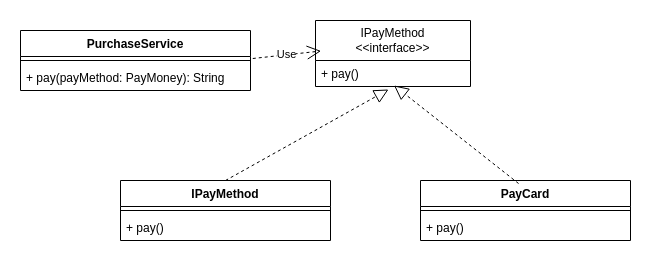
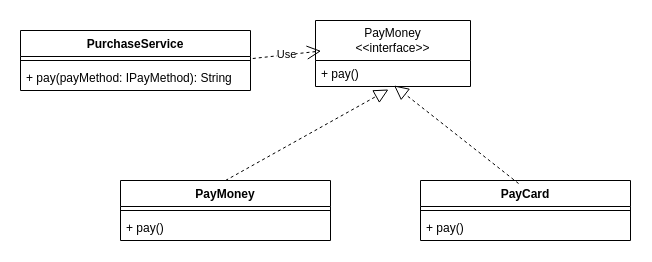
node "IPayMethod <<interface>>": label "IPayMethod <<interface>>" -> "PayMoney <<interface>>"
node "+ pay(payMethod: PayMoney): String": label "+ pay(payMethod: PayMoney): String" -> "+ pay(payMethod: IPayMethod): String"
node "IPayMethod": label "IPayMethod" -> "PayMoney"
